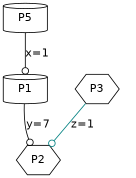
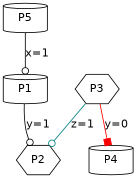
edge "P1" -> "P2": label "y=7" -> "y=1"
node "P4": added
